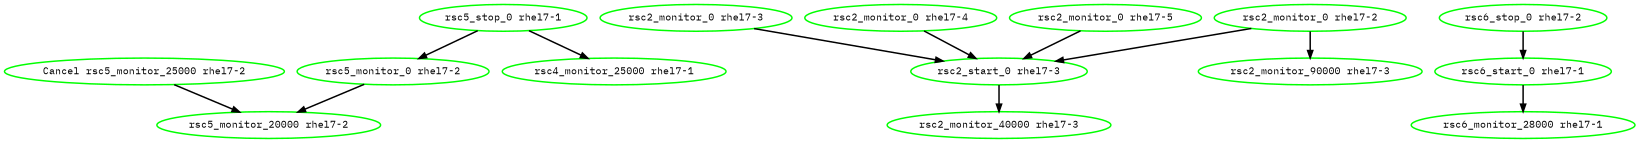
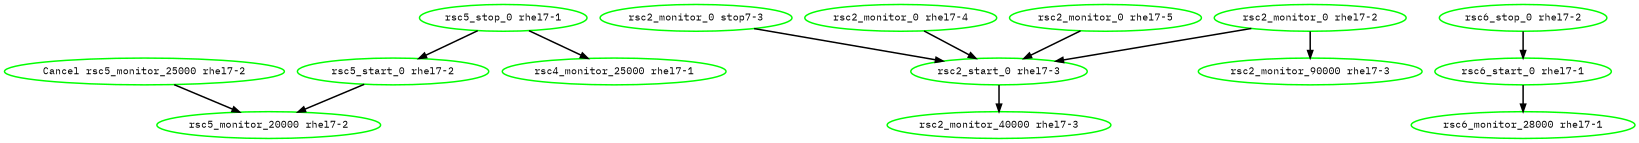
node "rsc2_monitor_0 rhel7-3": label "rsc2_monitor_0 rhel7-3" -> "rsc2_monitor_0 stop7-3"
node "rsc5_monitor_0 rhel7-2": label "rsc5_monitor_0 rhel7-2" -> "rsc5_start_0 rhel7-2"
